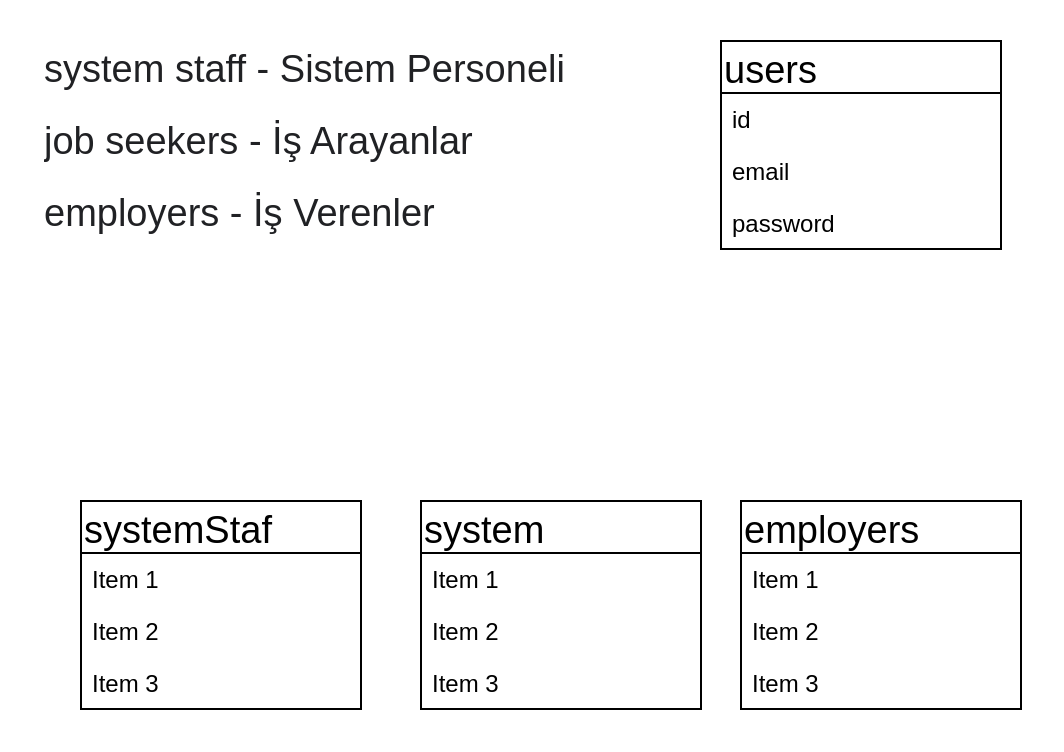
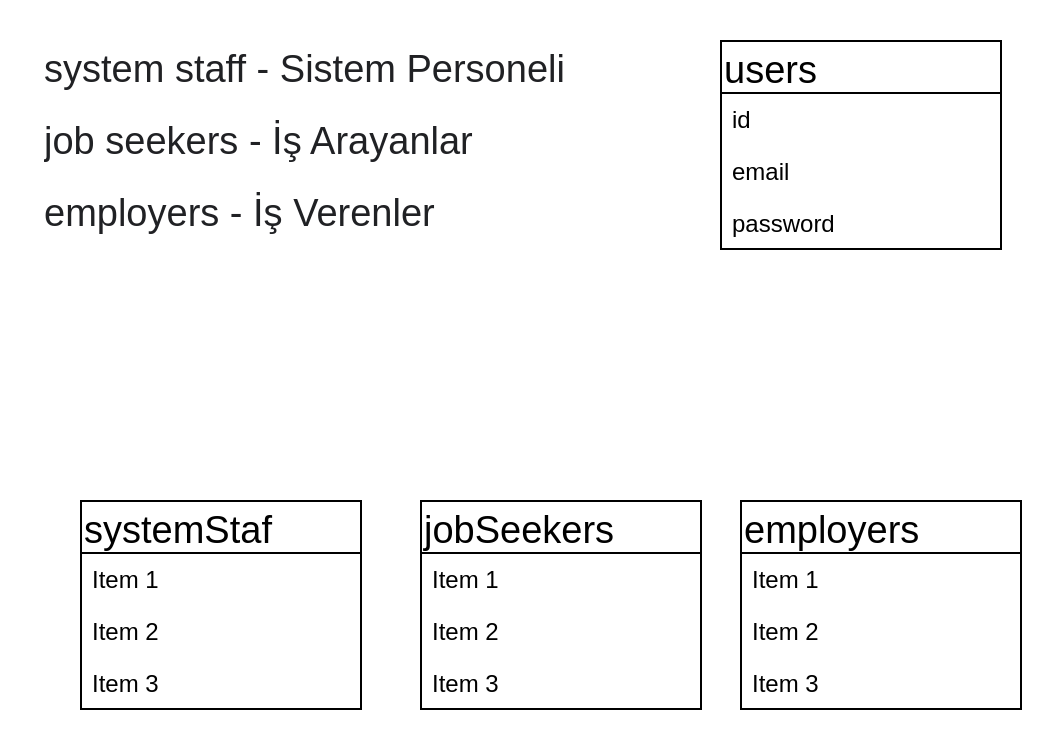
node "system": label "system" -> "jobSeekers"
